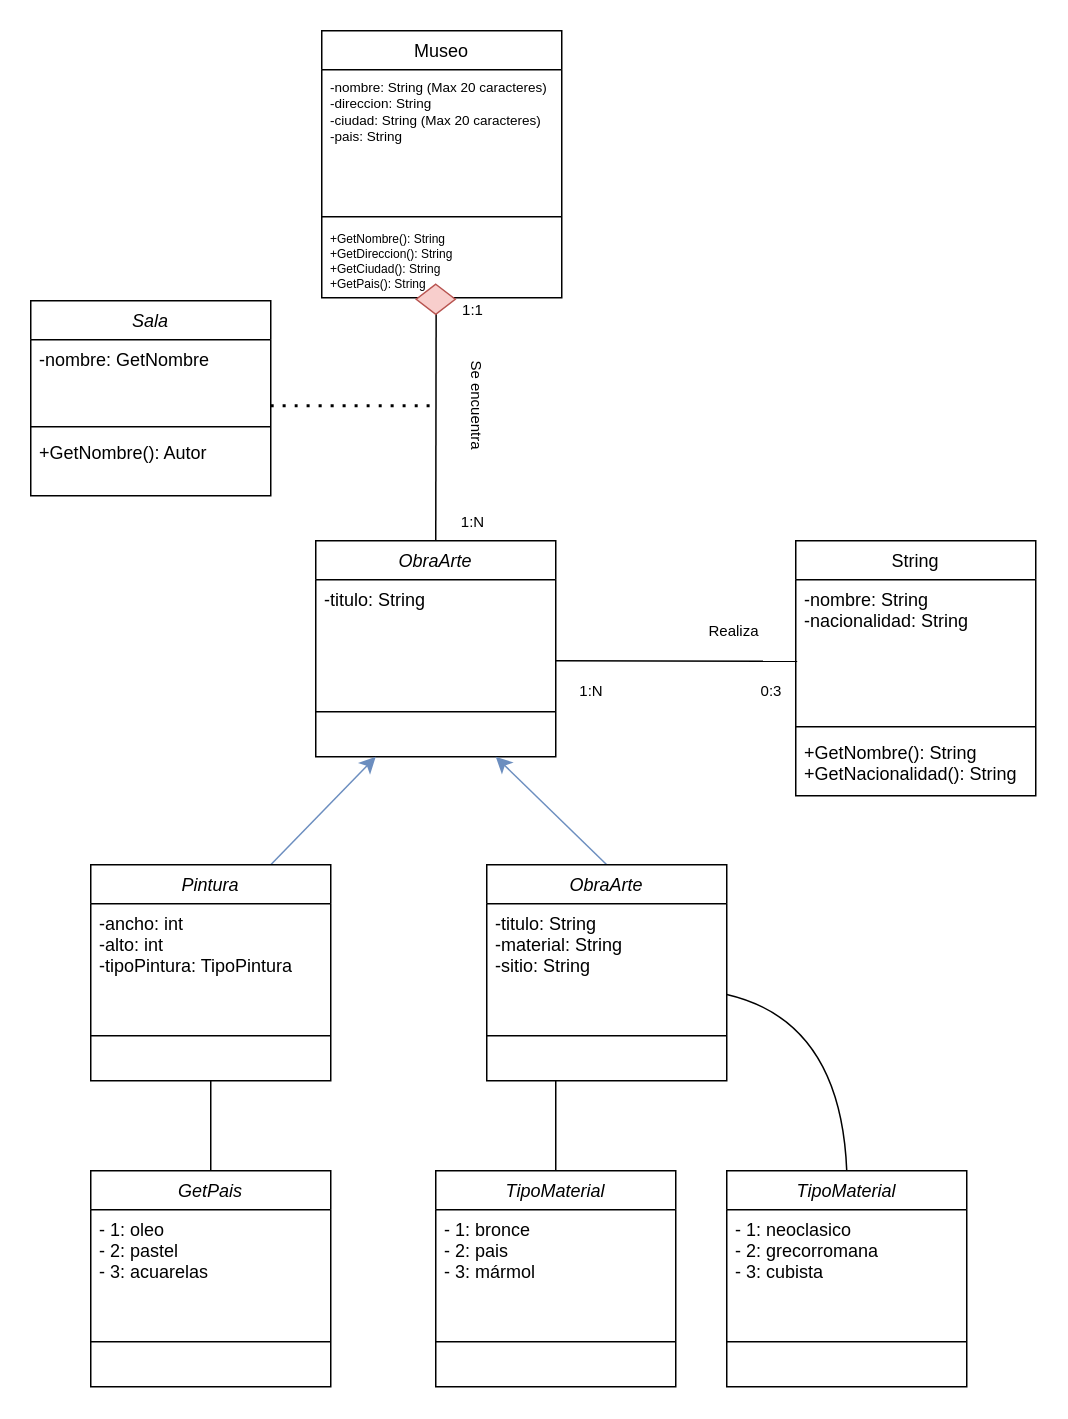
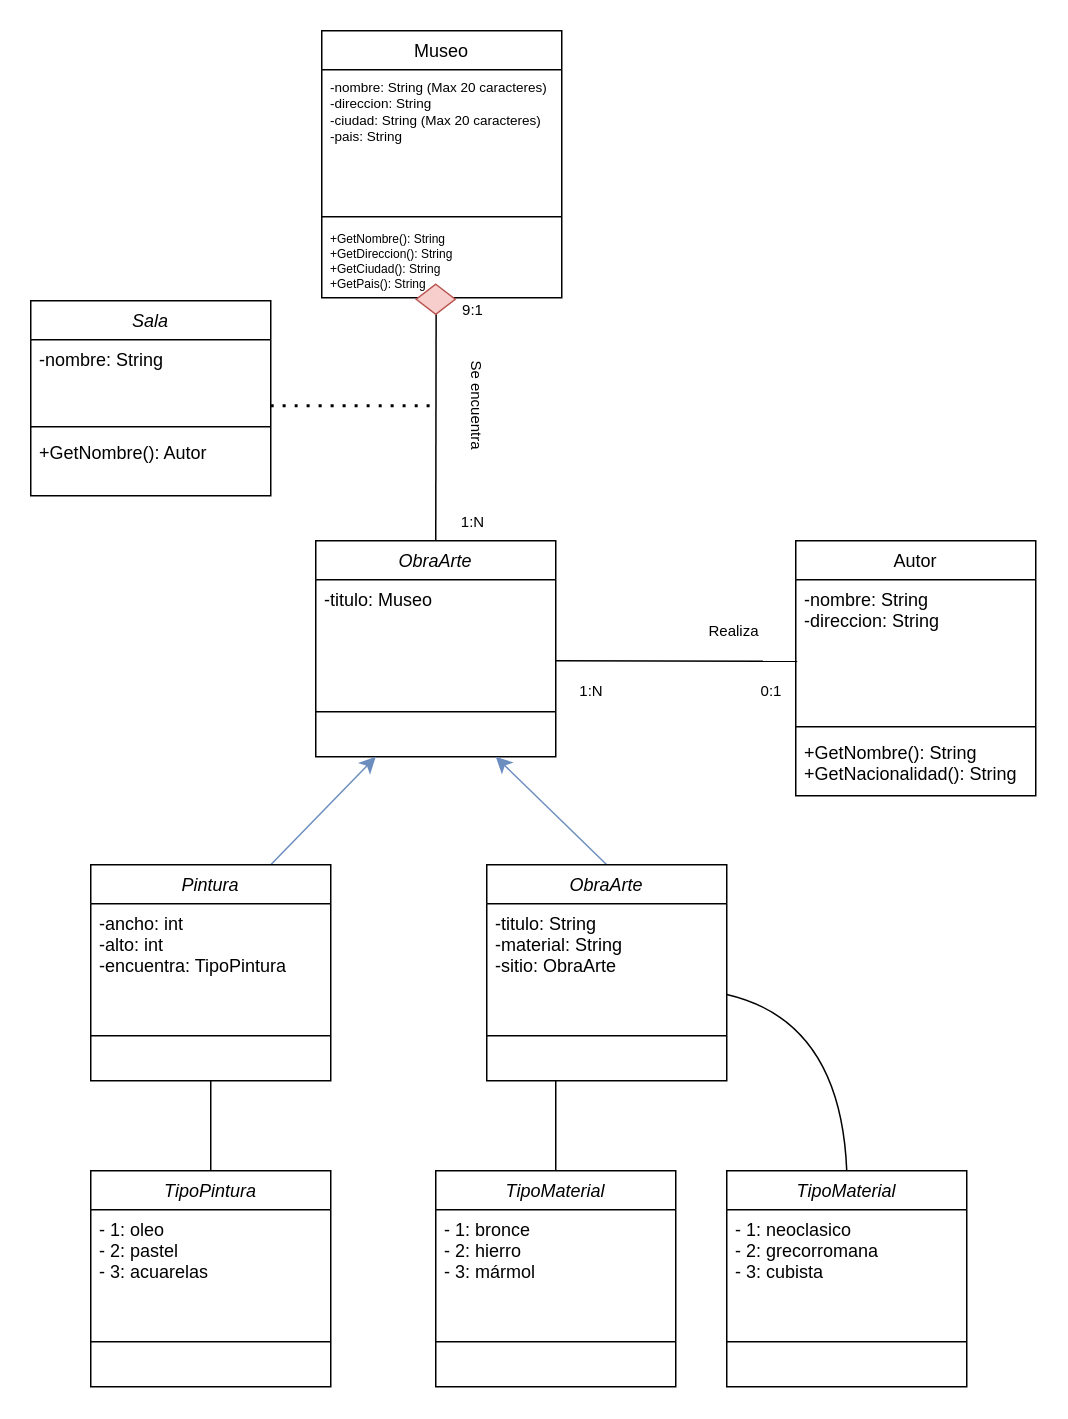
node "1:1": label "1:1" -> "9:1"
node "-nombre: GetNombre": label "-nombre: GetNombre" -> "-nombre: String"
node "String": label "String" -> "Autor"
node "-titulo: String": label "-titulo: String" -> "-titulo: Museo"
node "-nombre: String -nacionalidad: String": label "-nombre: String -nacionalidad: String" -> "-nombre: String -direccion: String"
node "0:3": label "0:3" -> "0:1"
node "-ancho: int -alto: int -tipoPintura: TipoPintura": label "-ancho: int -alto: int -tipoPintura: TipoPintura" -> "-ancho: int -alto: int -encuentra: TipoPintura"
node "-titulo: String -material: String -sitio: String": label "-titulo: String -material: String -sitio: String" -> "-titulo: String -material: String -sitio: ObraArte"
node "GetPais": label "GetPais" -> "TipoPintura"
node "- 1: bronce - 2: pais - 3: mármol": label "- 1: bronce - 2: pais - 3: mármol" -> "- 1: bronce - 2: hierro - 3: mármol"
